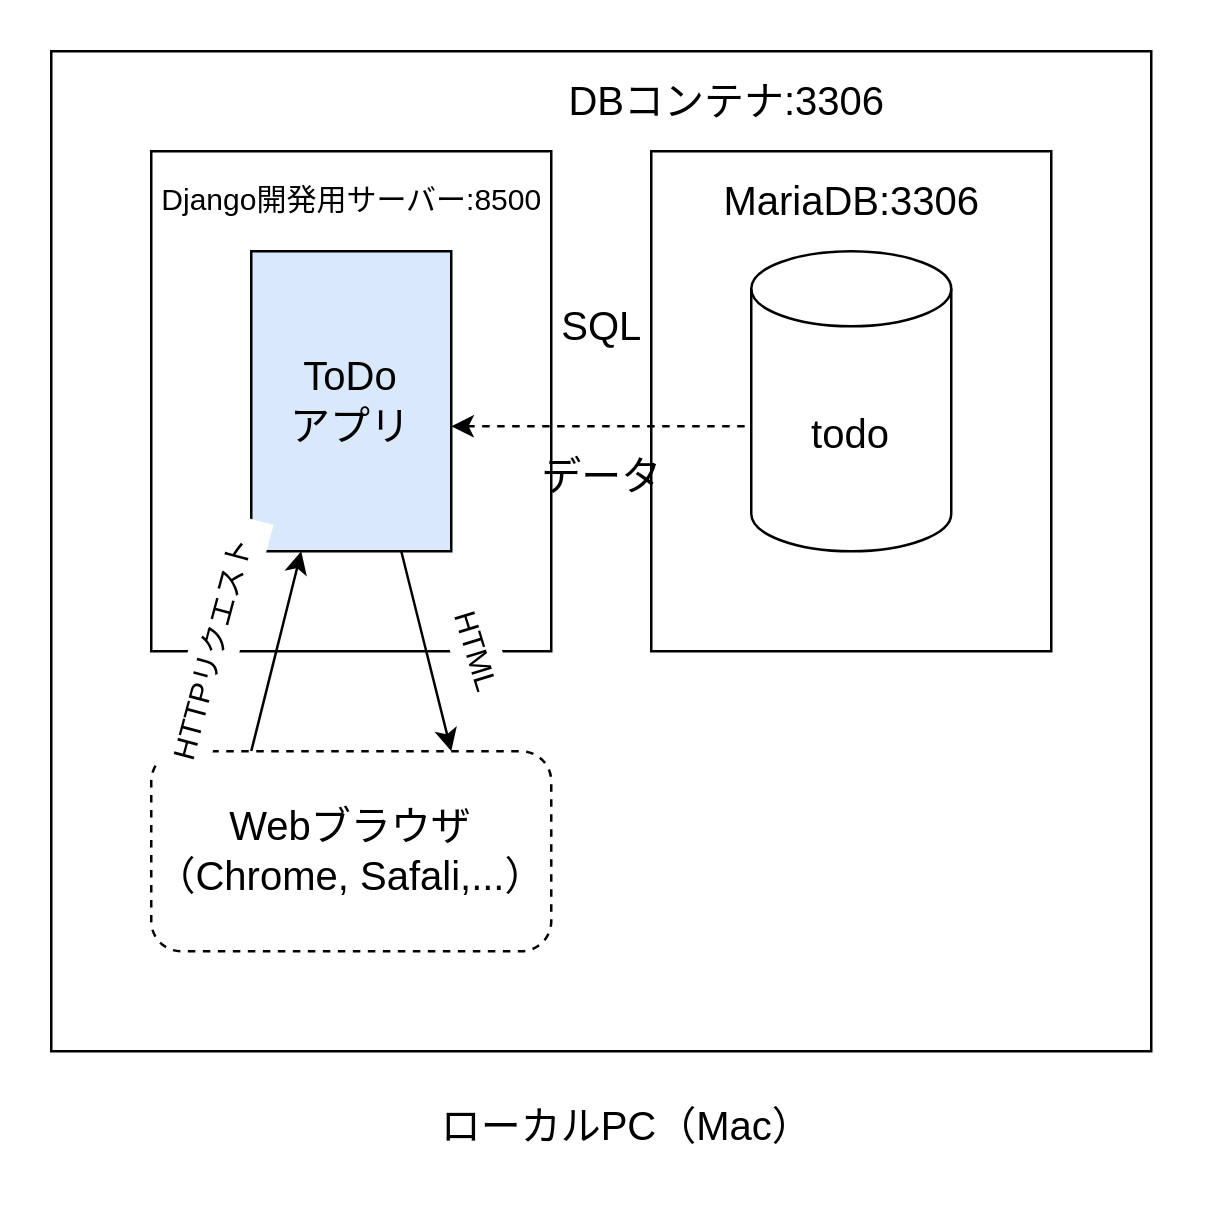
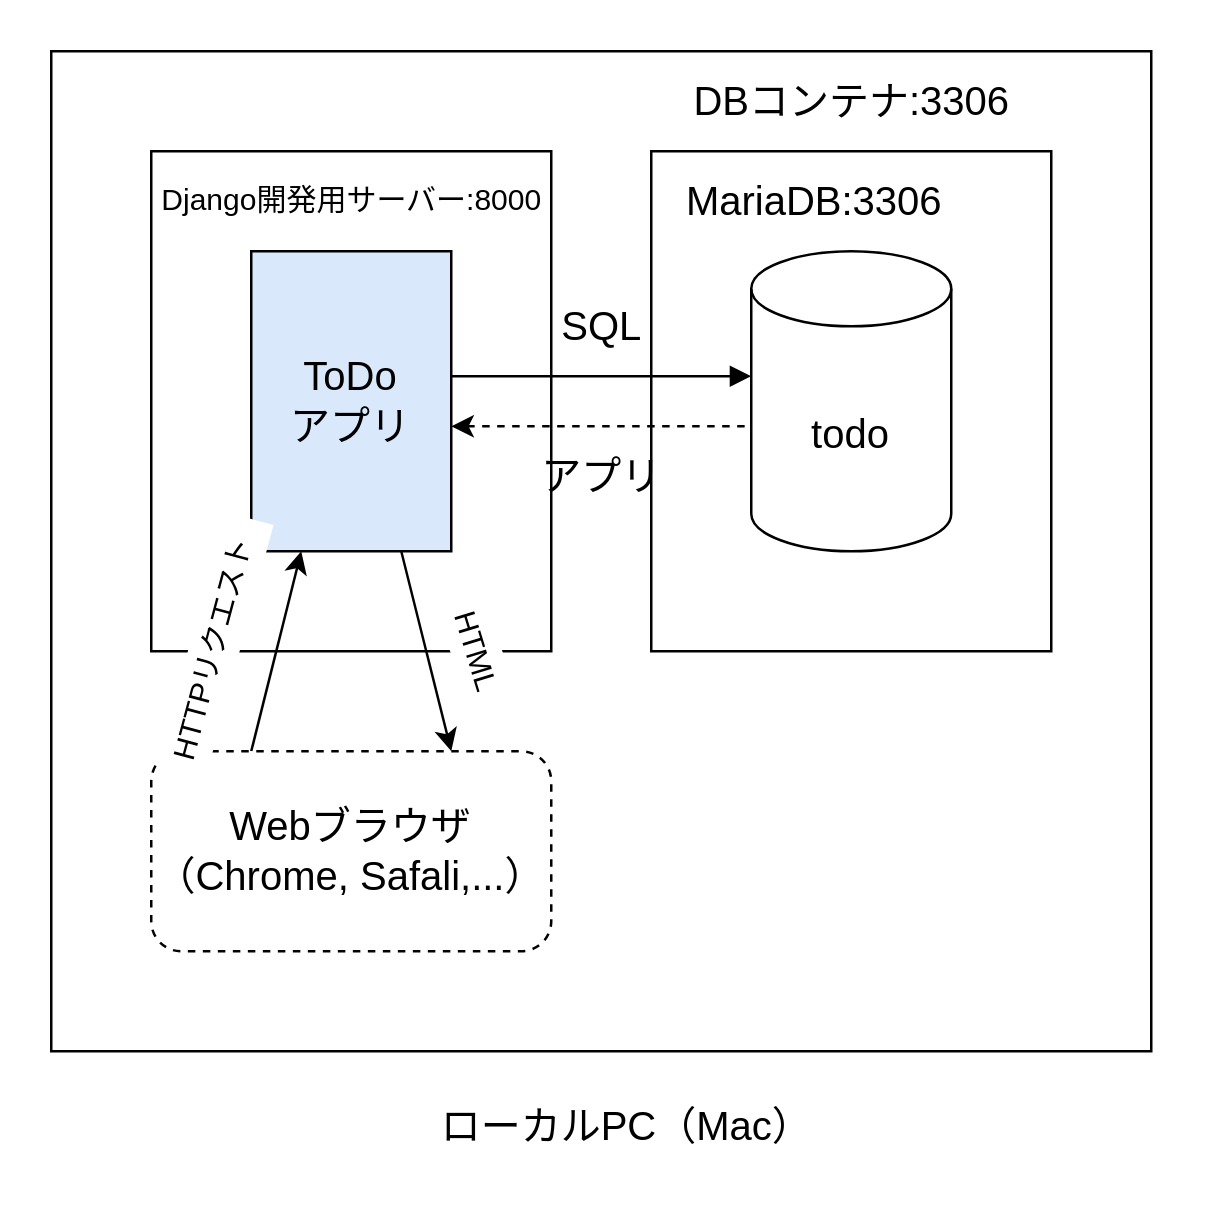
node "DBコンテナ:3306": moved (726, 101) -> (851, 101)
node "Django開発用サーバー:8500": label "Django開発用サーバー:8500" -> "Django開発用サーバー:8000"
node "MariaDB:3306": moved (851, 201) -> (814, 201)
edge "ToDo アプリ" -> "todo": added
node "データ": label "データ" -> "アプリ"
